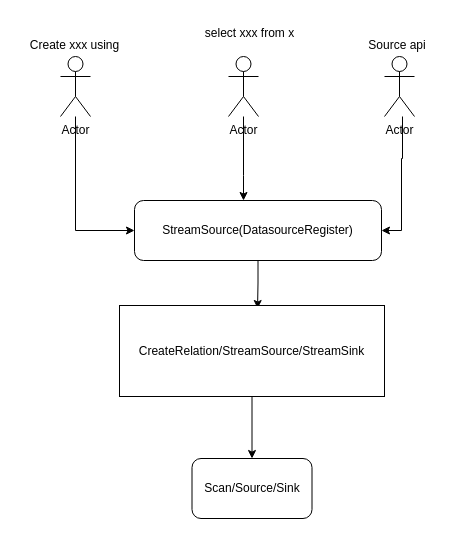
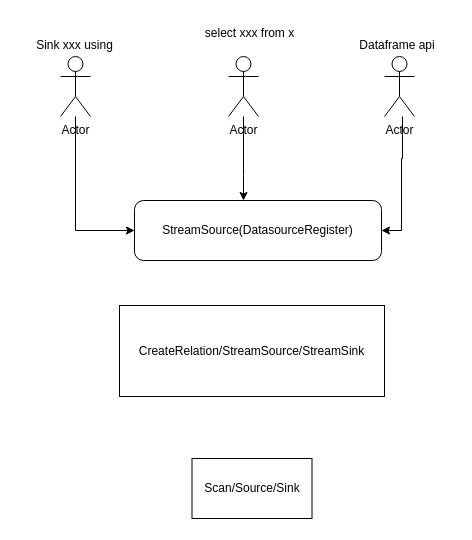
node "Create xxx using": label "Create xxx using" -> "Sink xxx using"
node "Source api": label "Source api" -> "Dataframe api"
edge "StreamSource(DatasourceRegister)" -> "CreateRelation/StreamSource/StreamSink": removed
edge "CreateRelation/StreamSource/StreamSink" -> "Scan/Source/Sink": removed
node "Scan/Source/Sink": shape rounded rectangle -> rectangle
